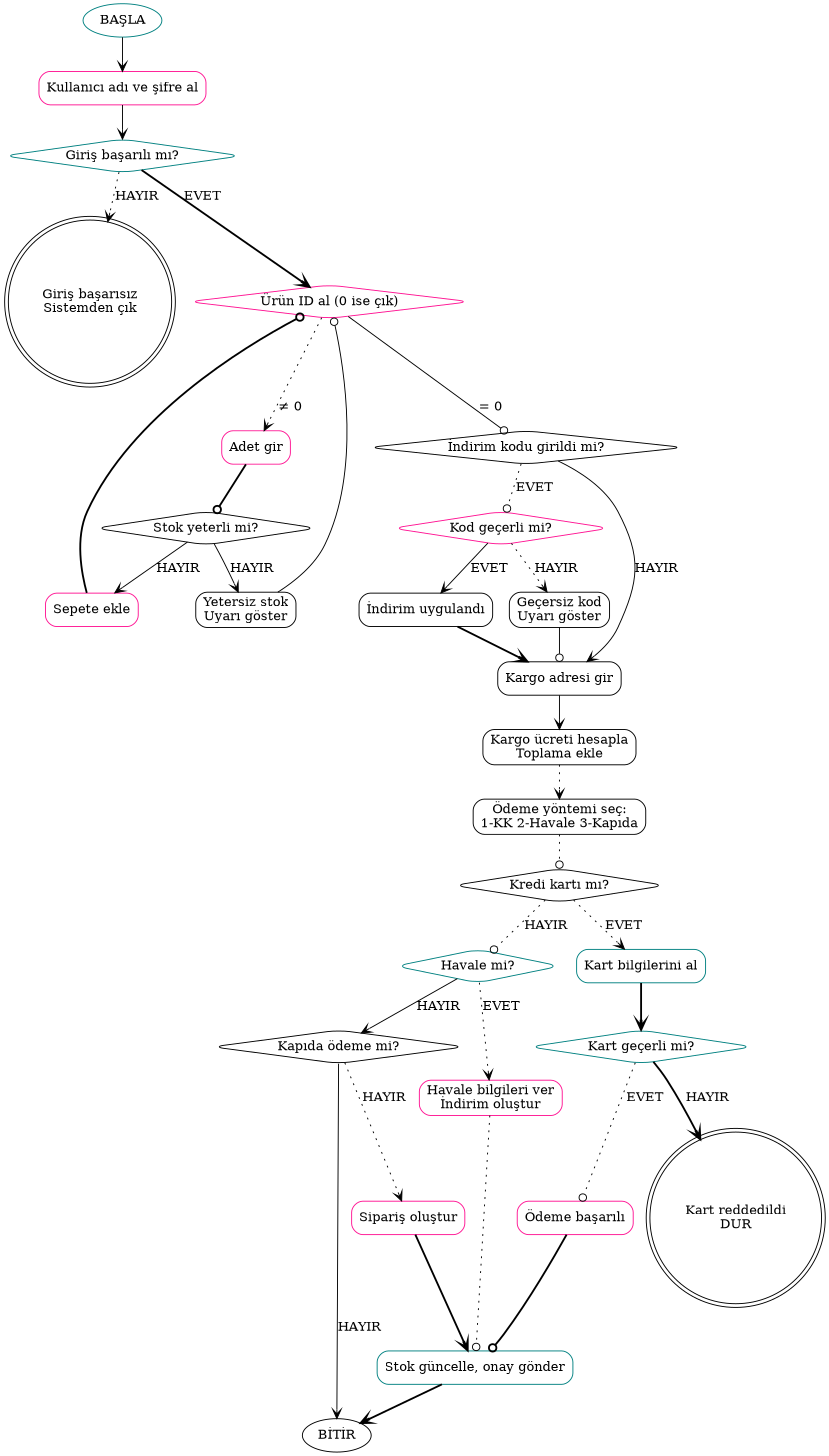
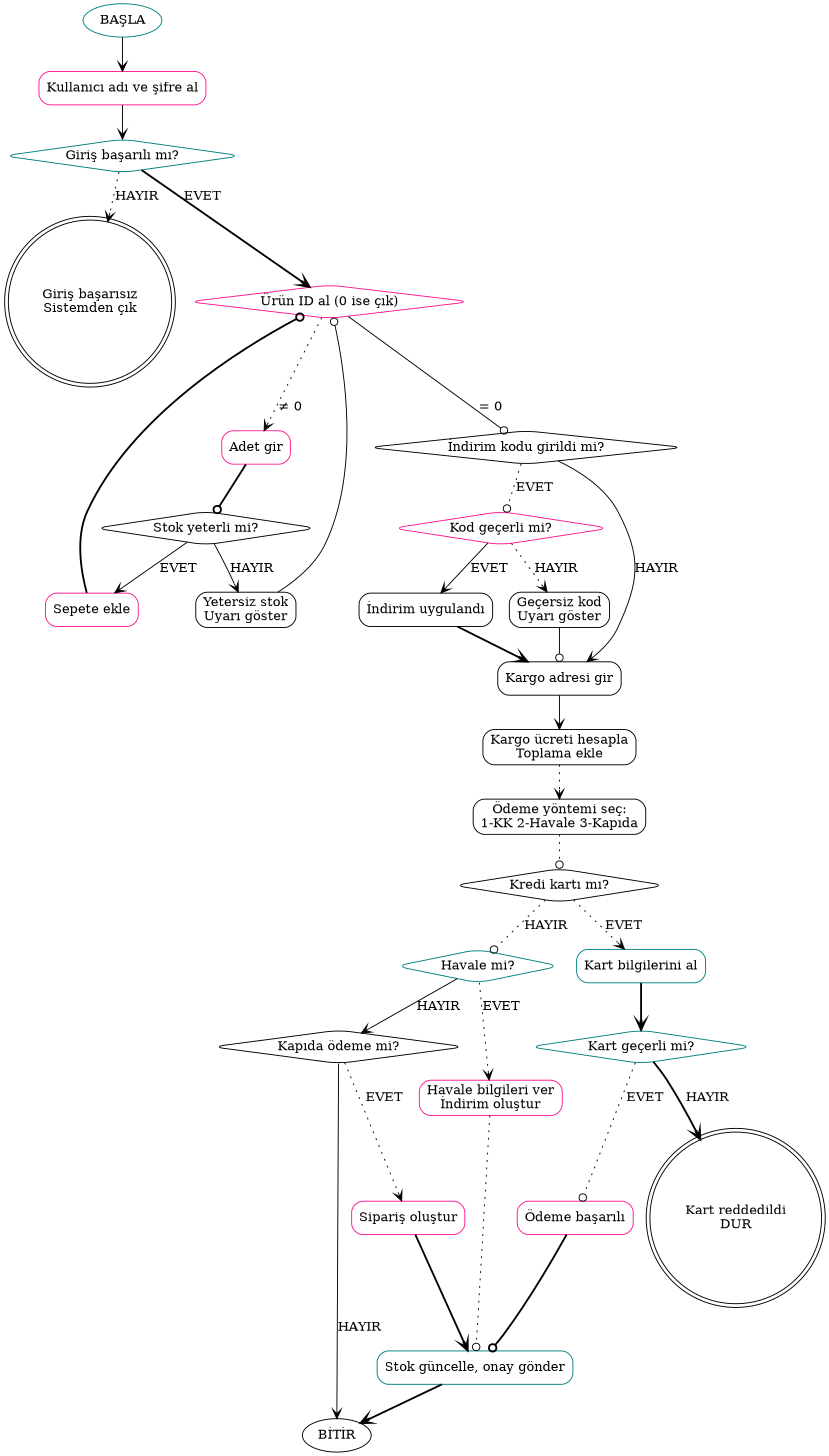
edge "Stok yeterli mi?" -> "Sepete ekle": label "HAYIR" -> "EVET"
edge "Kapıda ödeme mi?" -> "Sipariş oluştur": label "HAYIR" -> "EVET"
